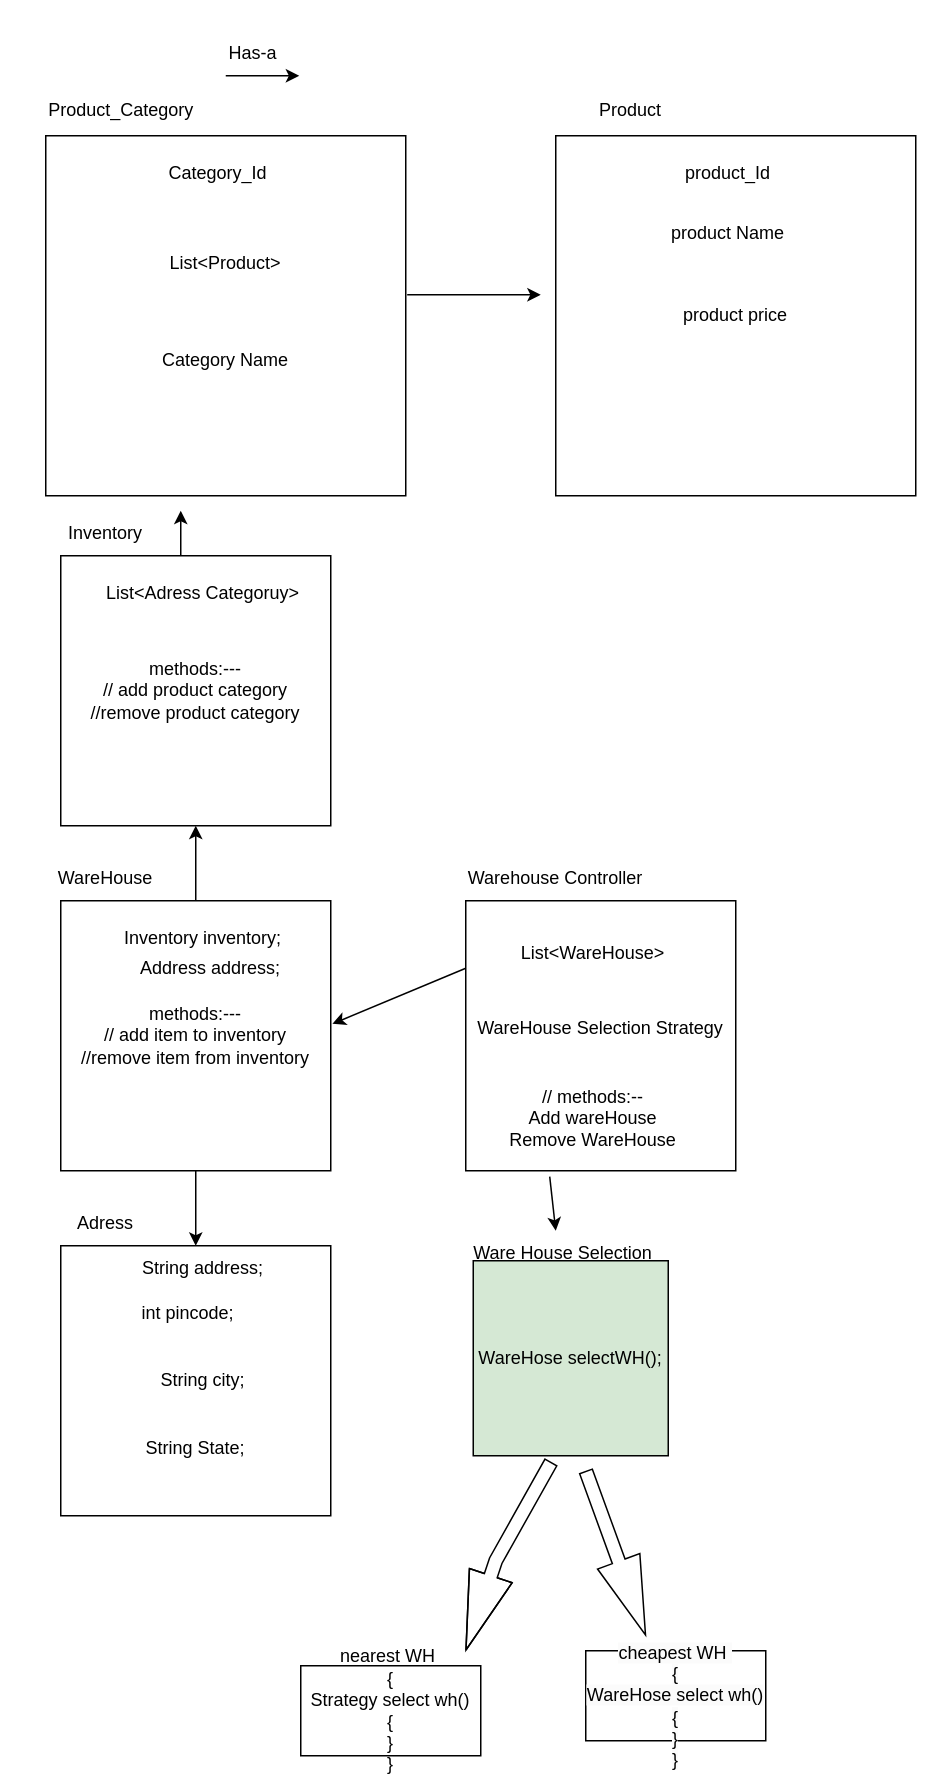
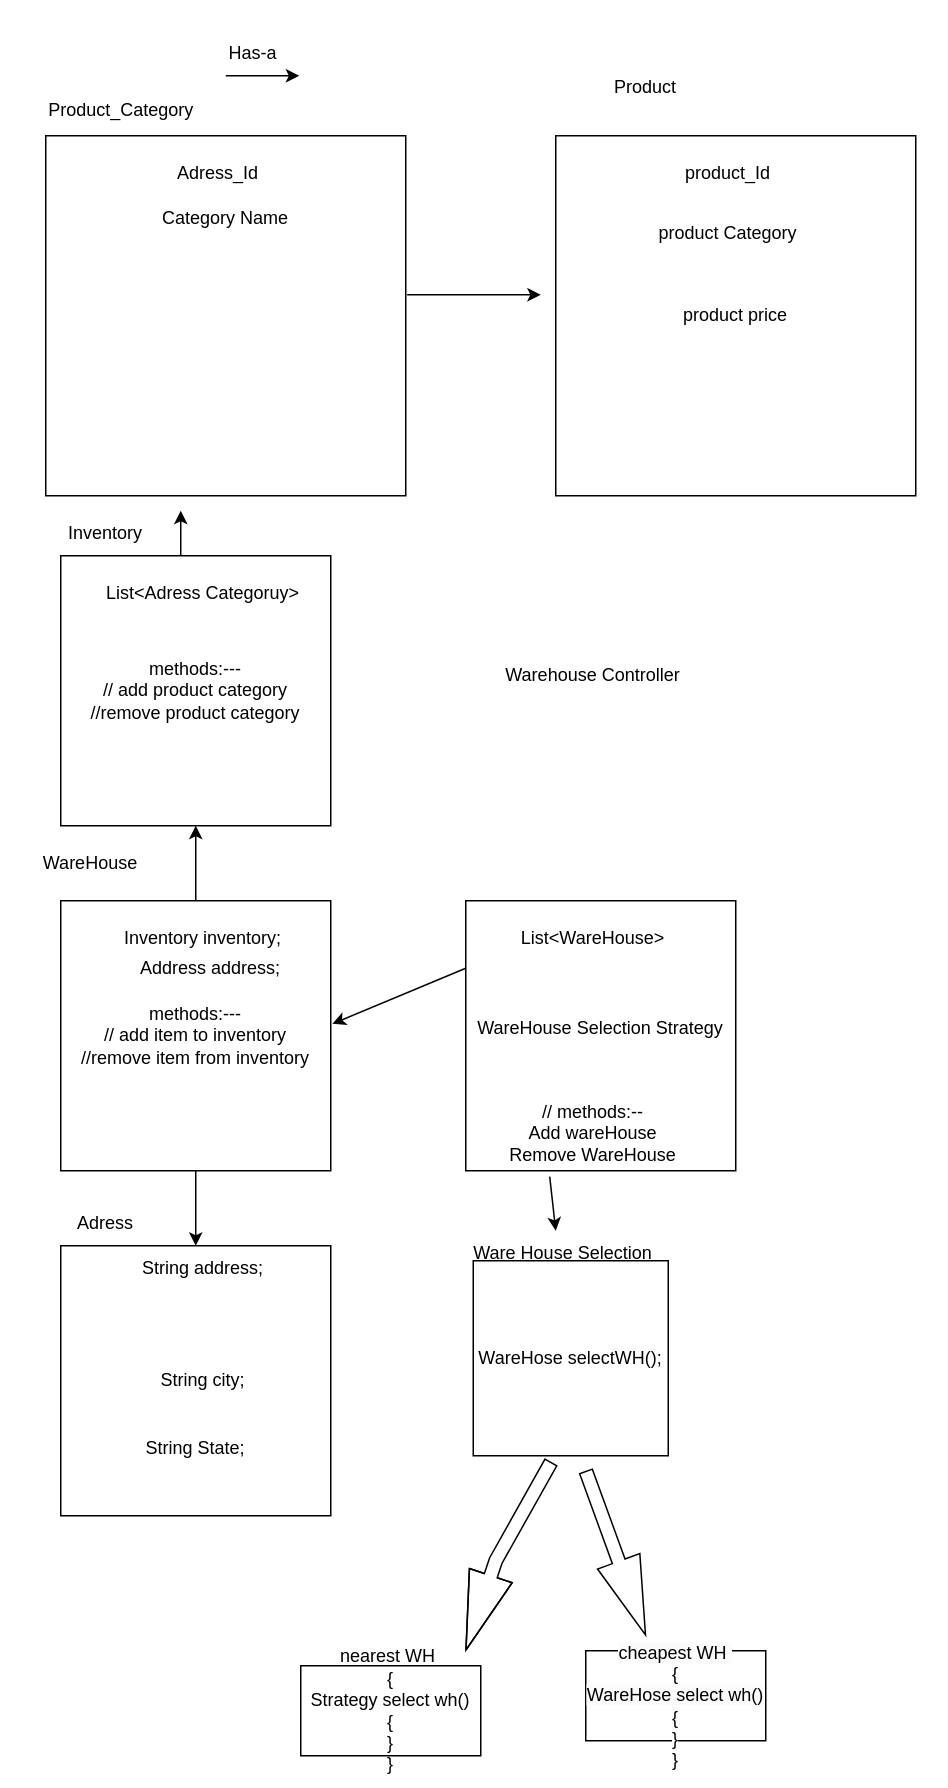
node "Product": moved (631, 110) -> (646, 88)
node "Category_Id": label "Category_Id" -> "Adress_Id"
node "product Name": label "product Name" -> "product Category"
node "List<Product>": removed
node "Category Name": moved (226, 361) -> (226, 218)
node "WareHouse": moved (106, 878) -> (91, 863)
node "Warehouse Controller": moved (556, 878) -> (593, 676)
node "List<WareHouse>": moved (593, 953) -> (593, 938)
node "// methods:-- Add wareHouse Remove WareHouse": moved (593, 1118) -> (593, 1133)
node "int pincode;": removed
node "WareHose selectWH();": fillcolor #d5e8d4 -> #ffffff
